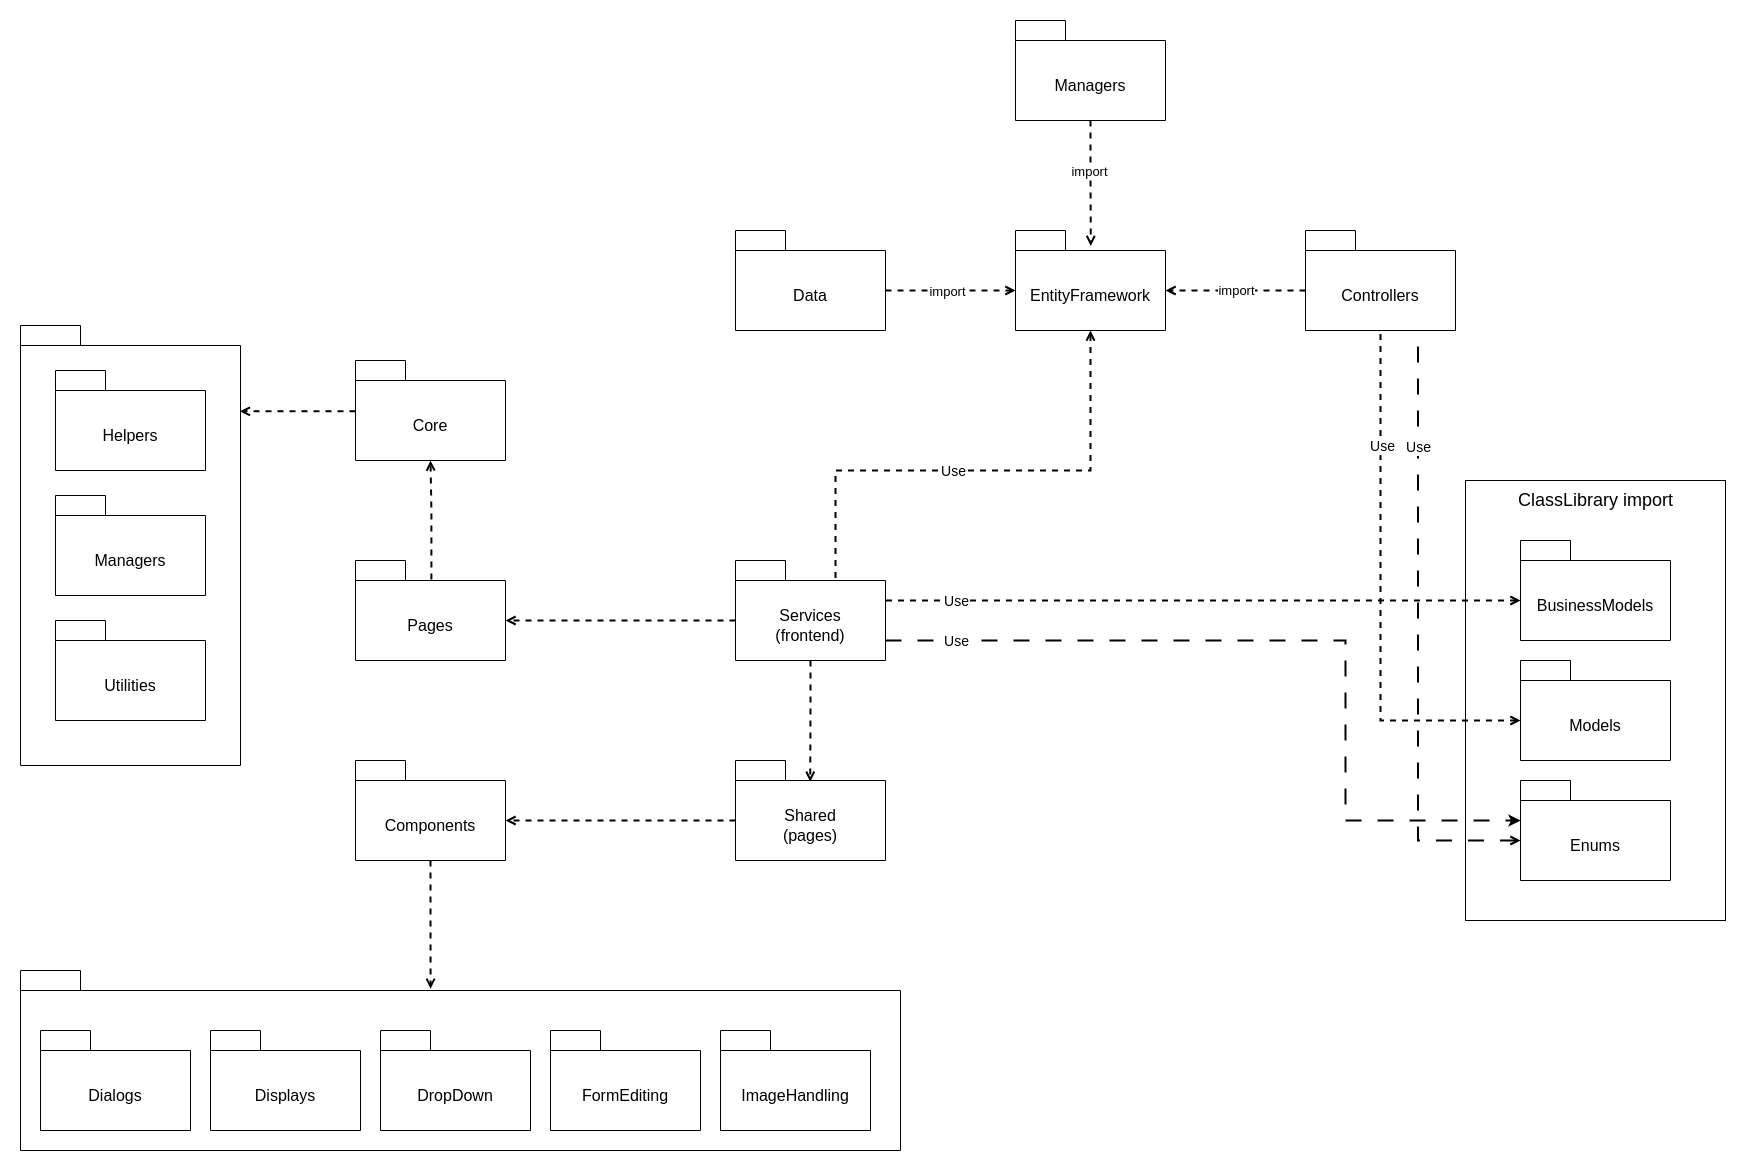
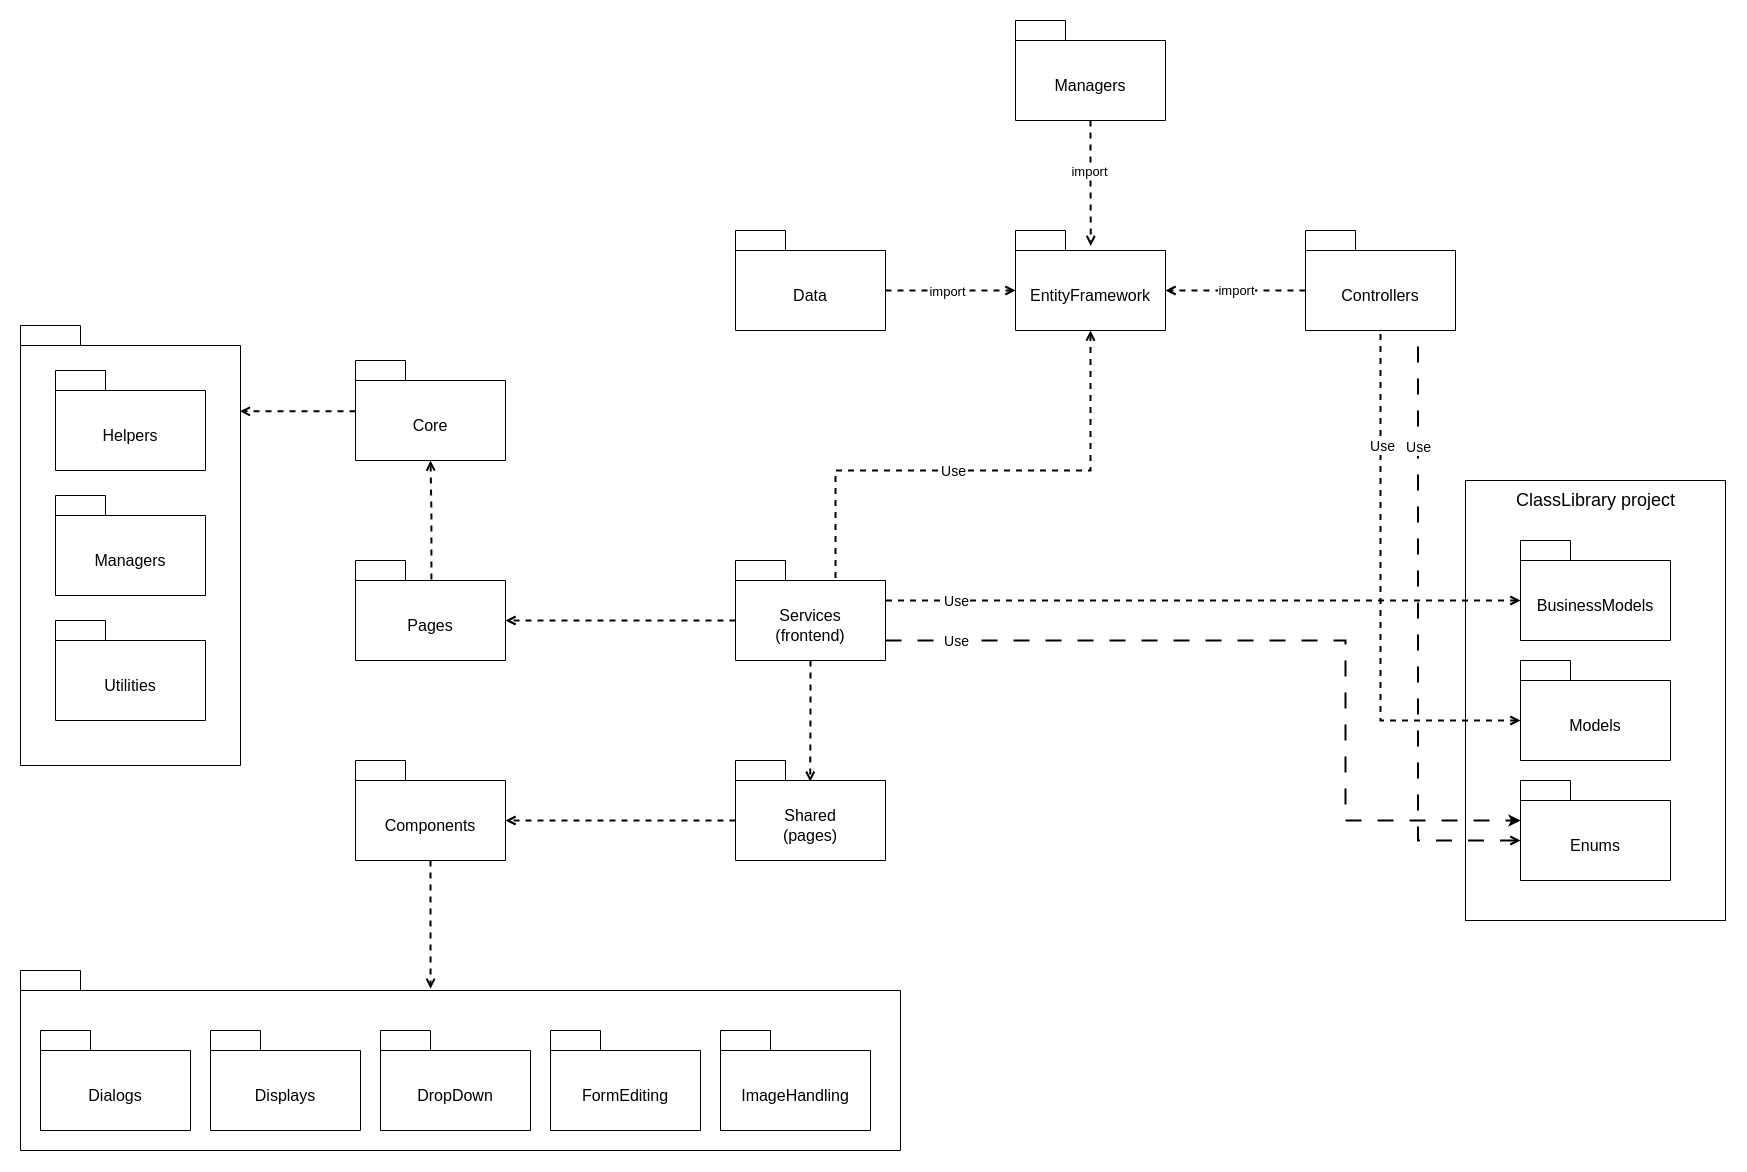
node "ClassLibrary import": label "ClassLibrary import" -> "ClassLibrary project"
